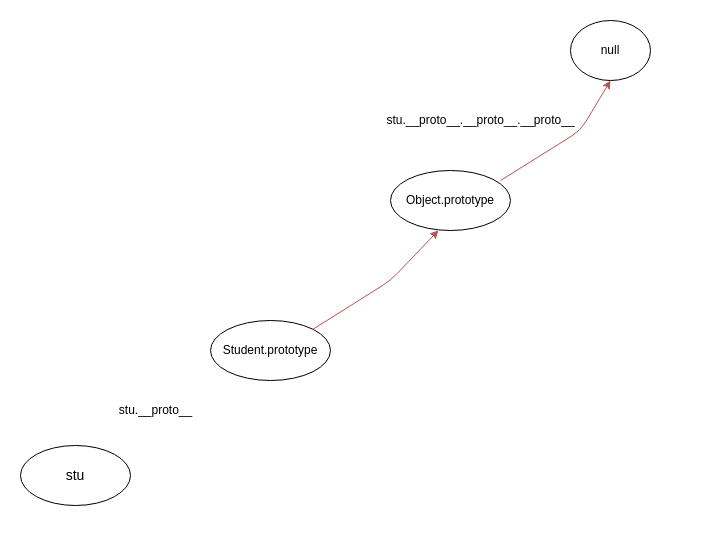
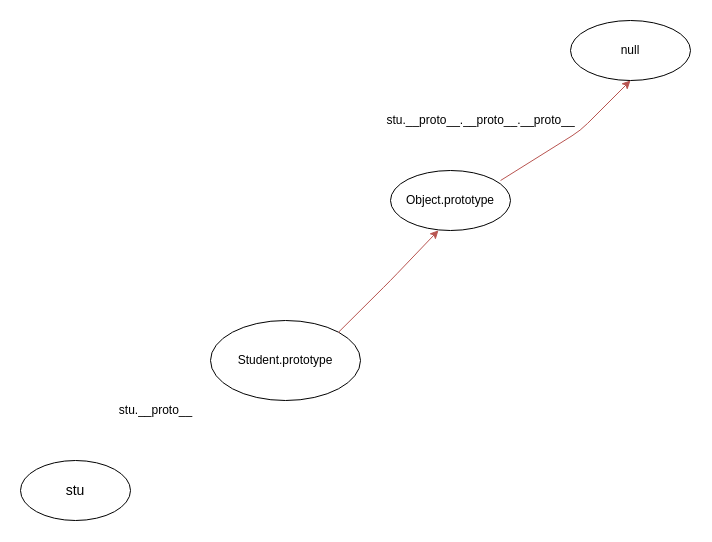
node "null": size 80x60 -> 120x60
node "Student.prototype": size 120x60 -> 150x80
node "stu": moved (76, 476) -> (76, 491)
